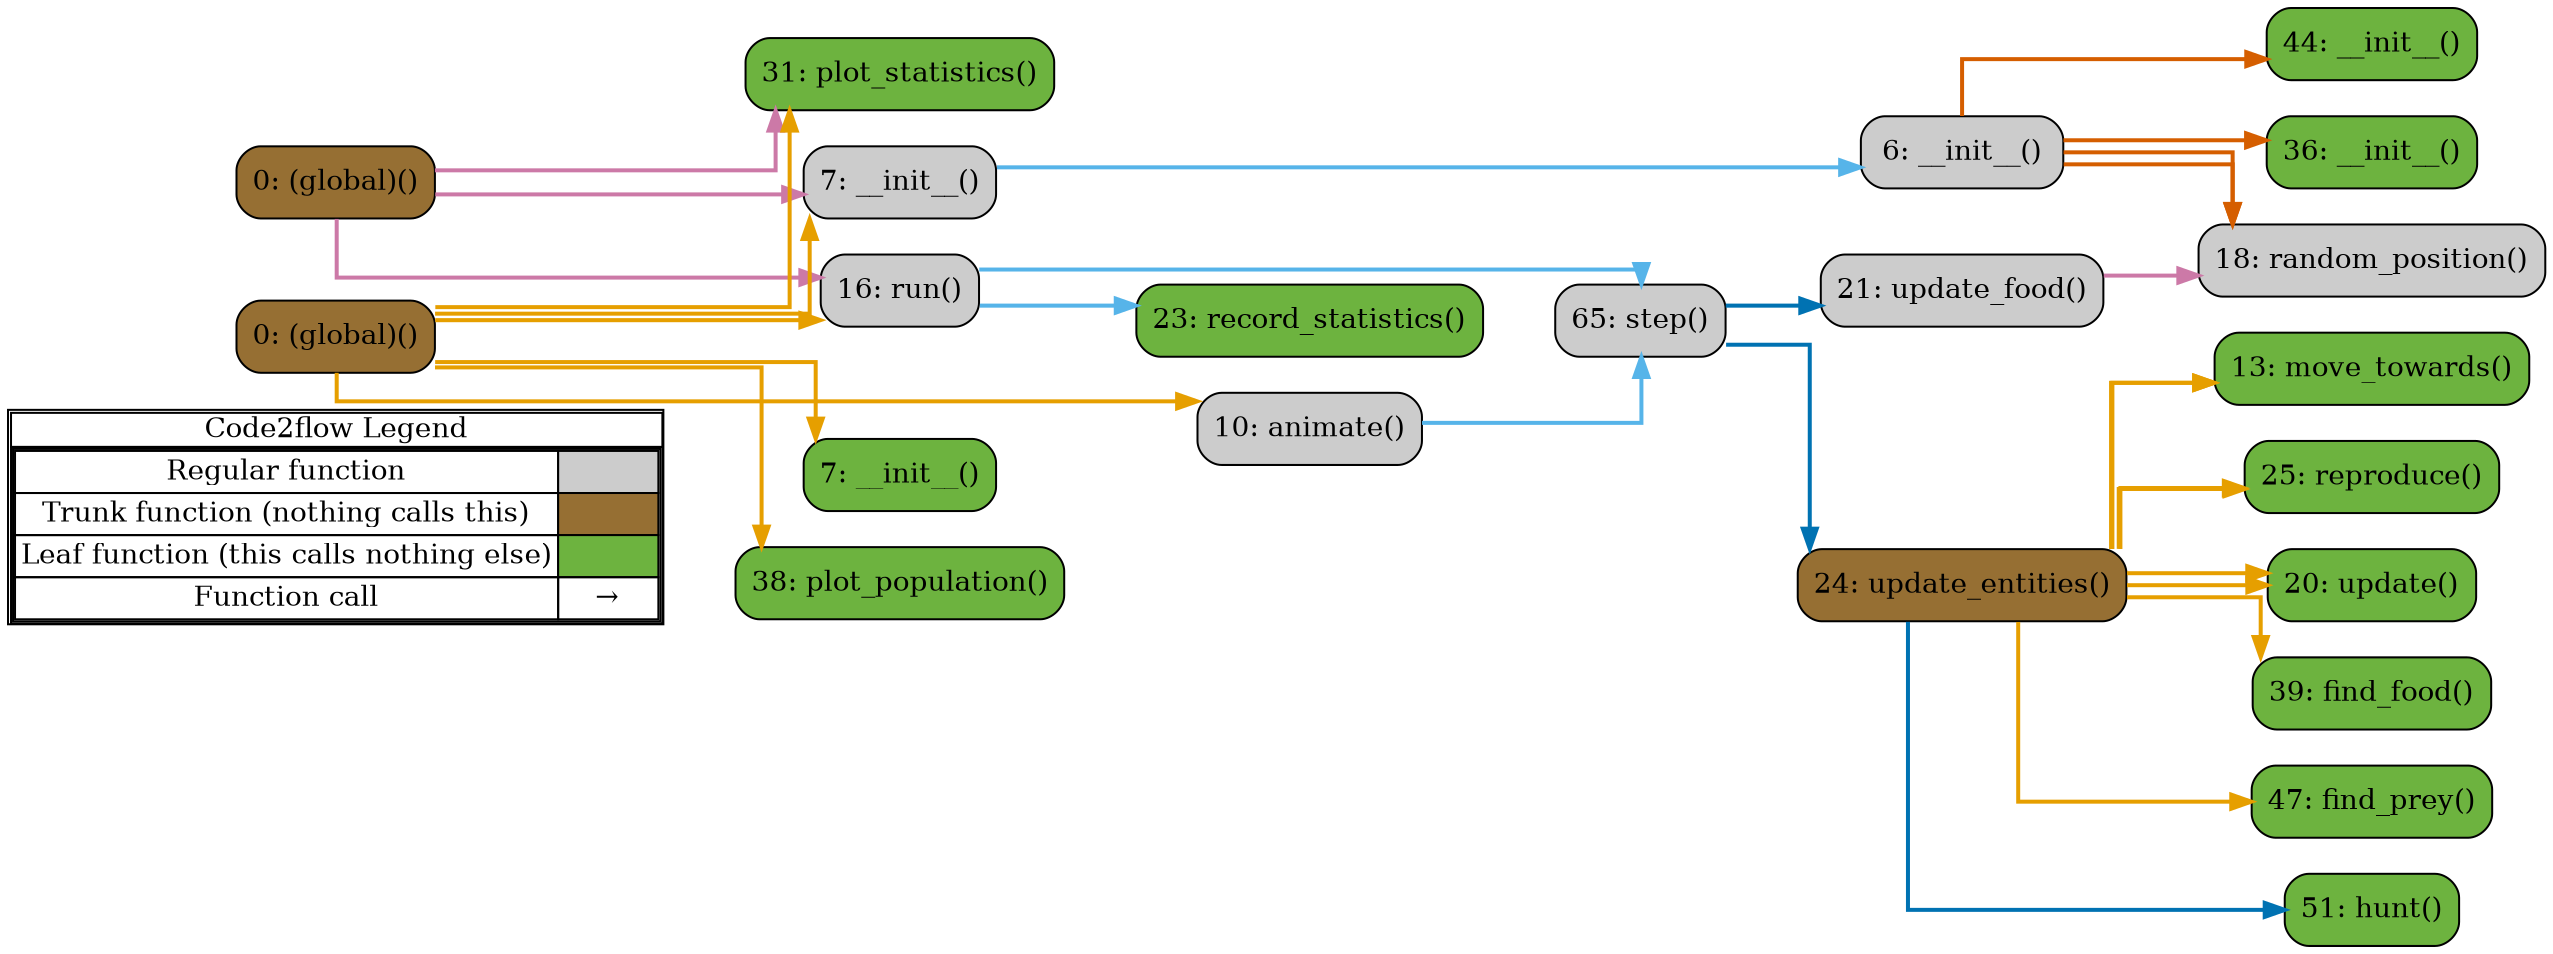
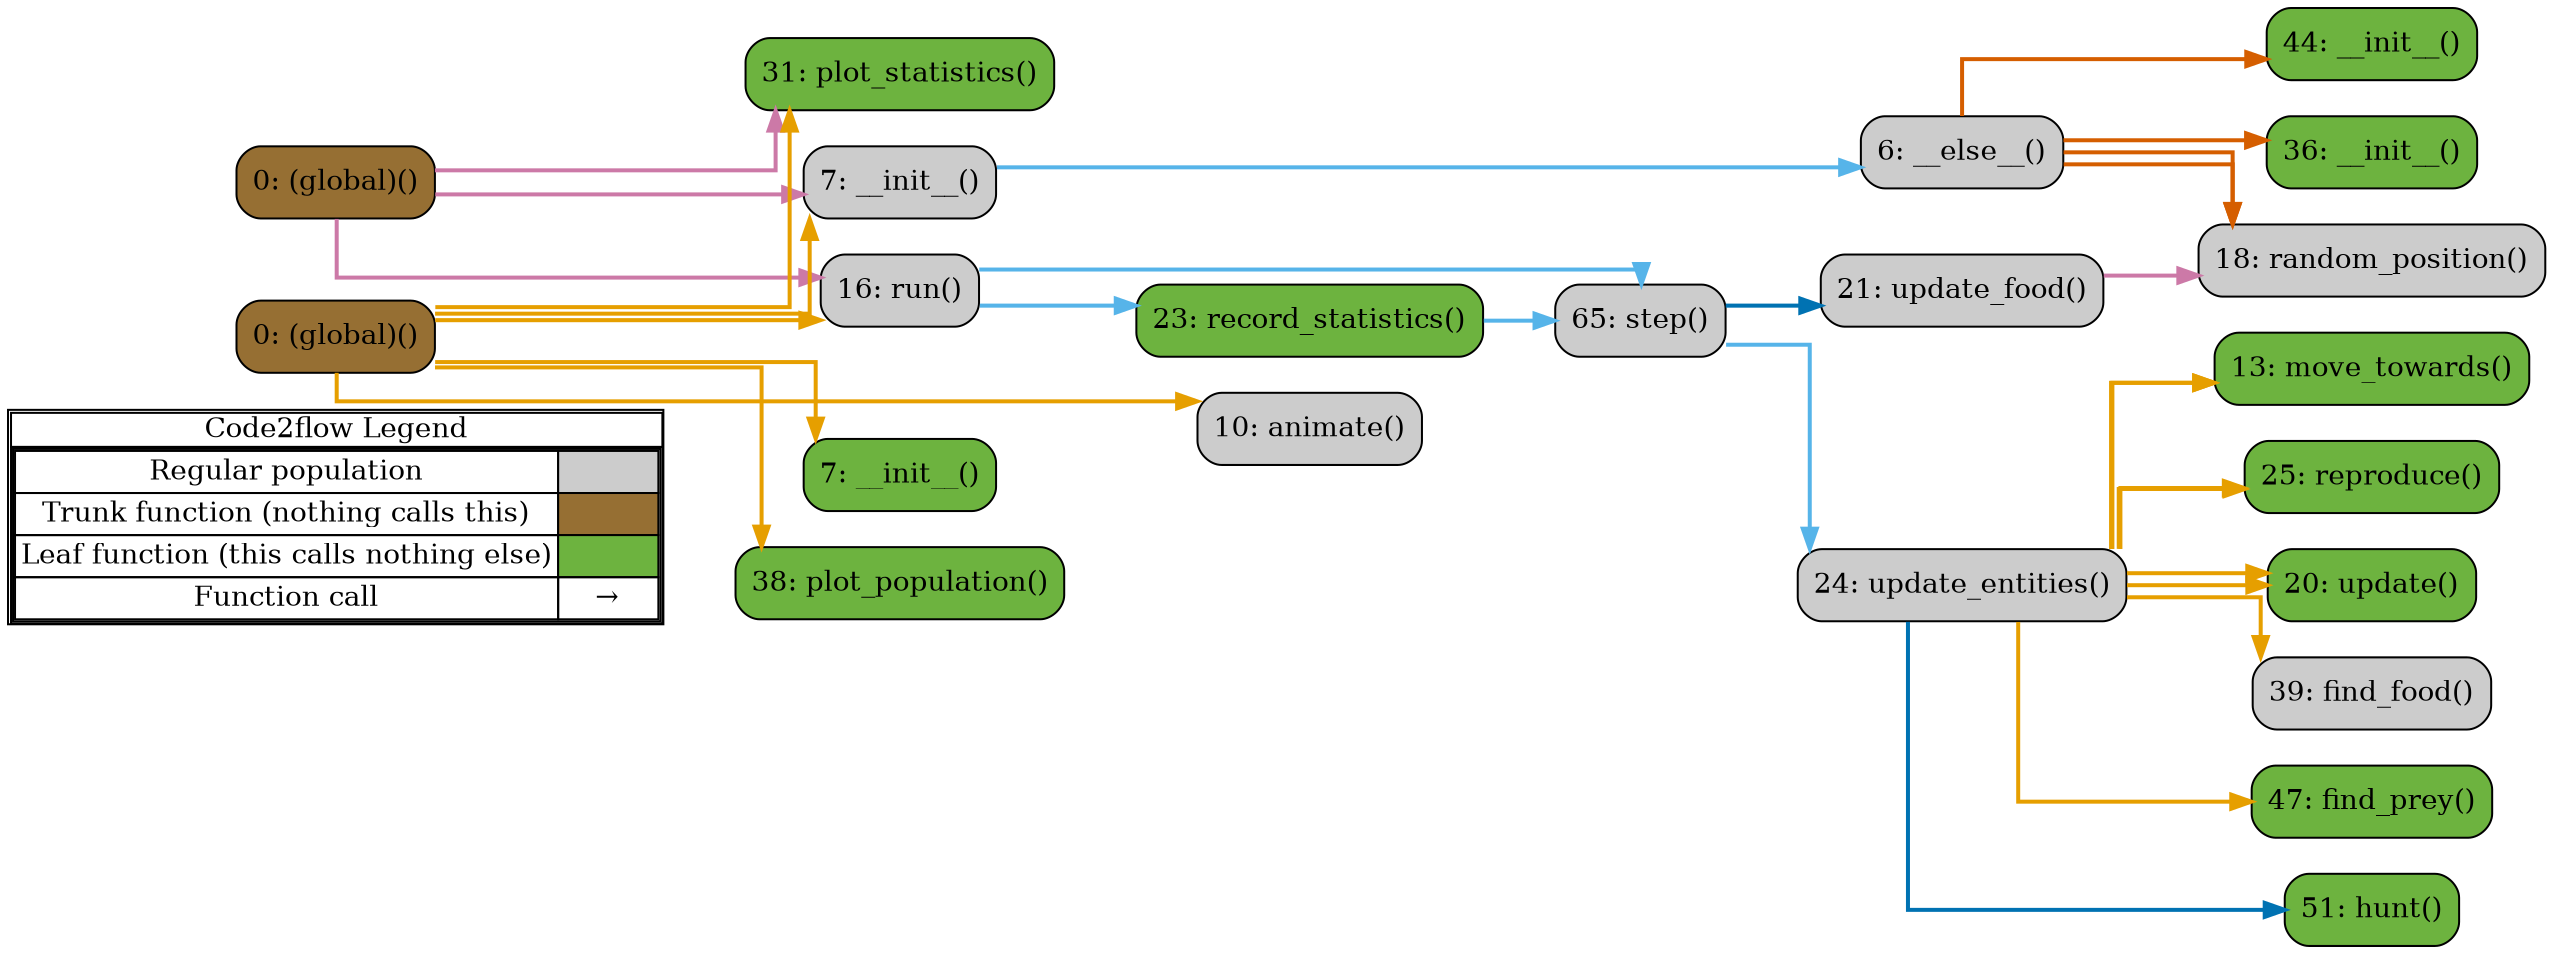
node "6: __init__()": label "6: __init__()" -> "6: __else__()"
edge "65: step()" -> "24: update_entities()": color #0072b2 -> #56b4e9
edge "10: animate()" -> "65: step()": now "23: record_statistics()" -> "65: step()"
node "Code2flow Legend": text "Regular function" -> "Regular population"
node "24: update_entities()": fillcolor #966f33 -> #cccccc
node "39: find_food()": fillcolor #6db33f -> #cccccc
